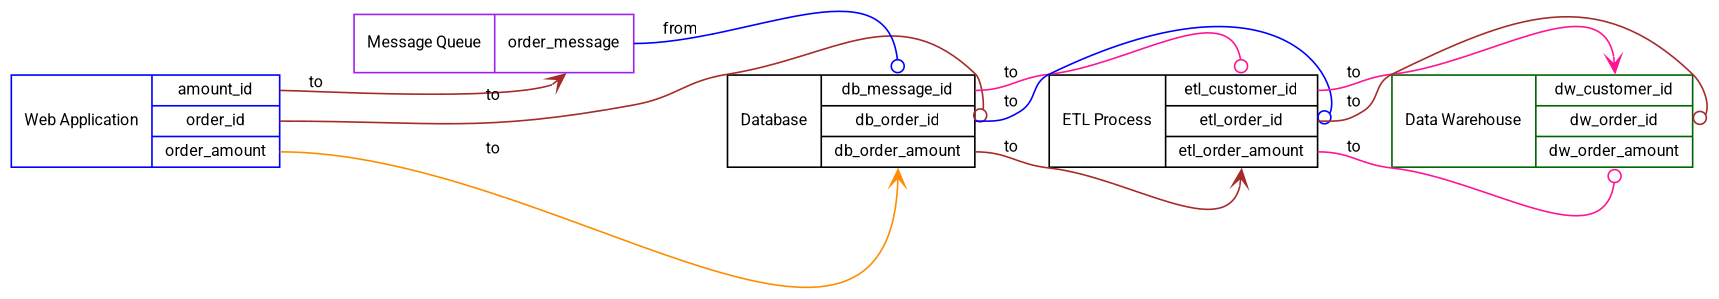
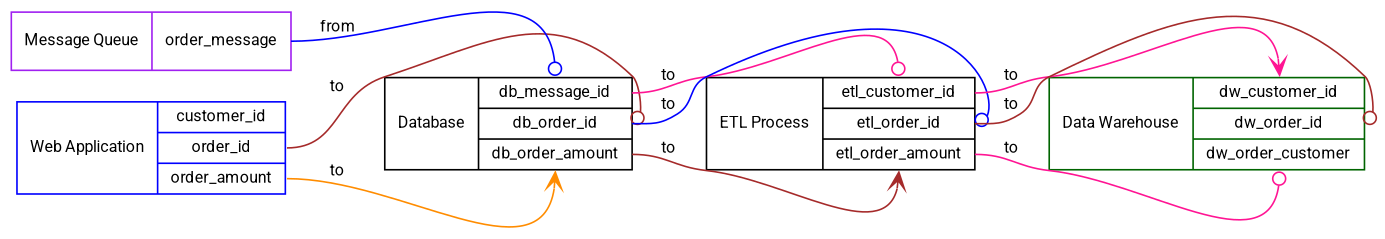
node "Web Application": text "amount_id" -> "customer_id"
edge "Web Application" -> "Message Queue": removed, label "to"
node "Data Warehouse": text "dw_order_amount" -> "dw_order_customer"
